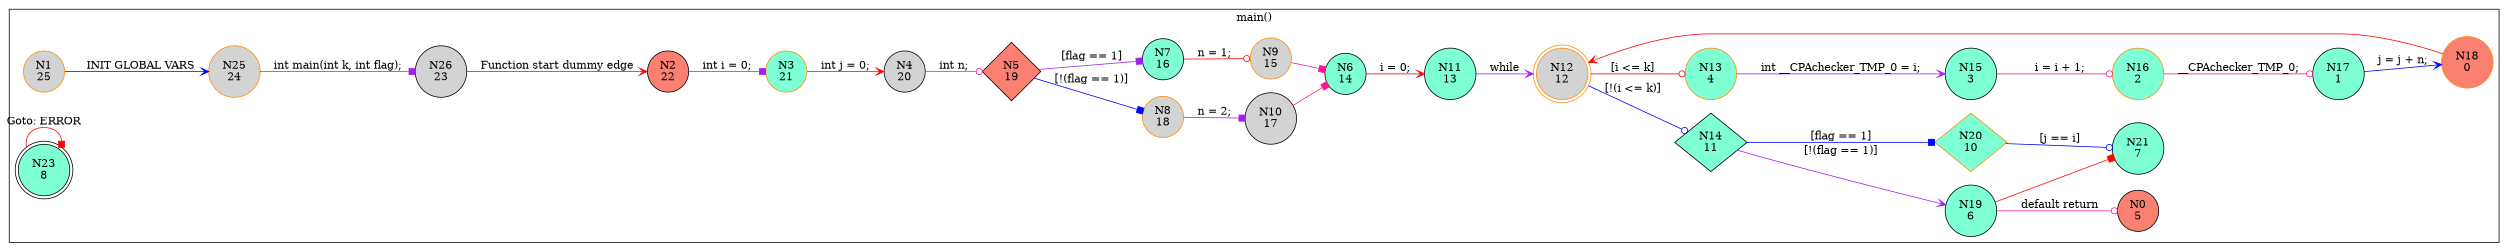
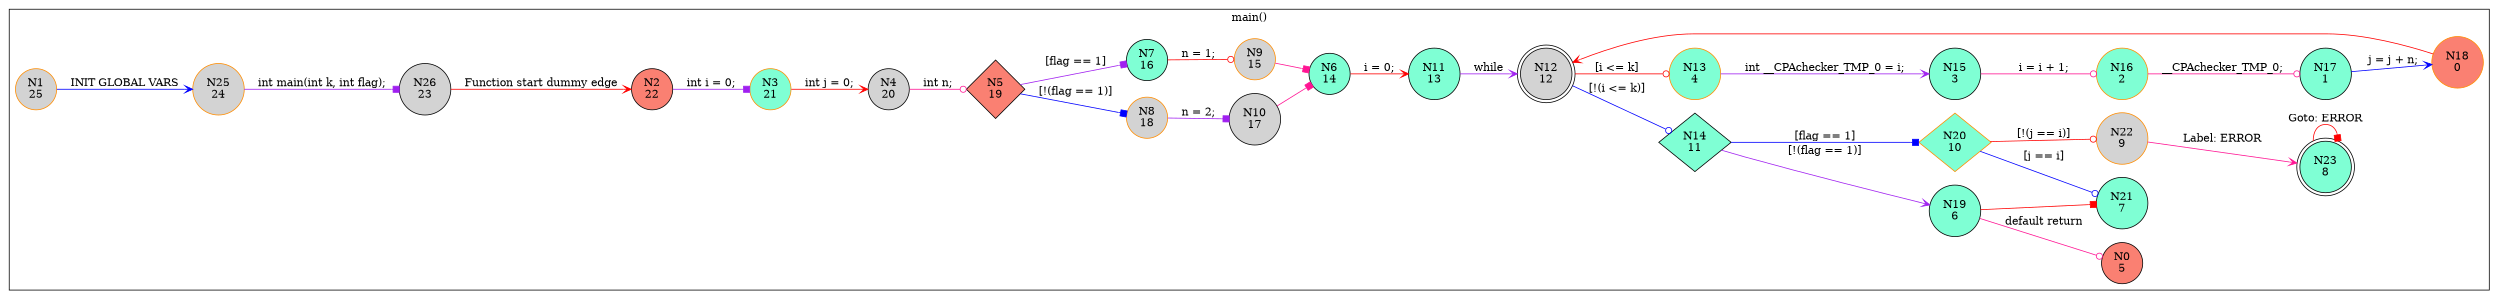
node "N12 12": color darkorange -> black
node "N22 9": added
